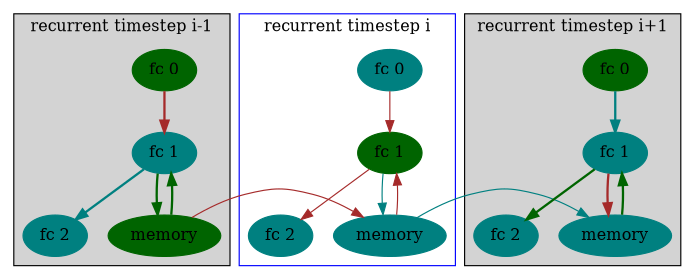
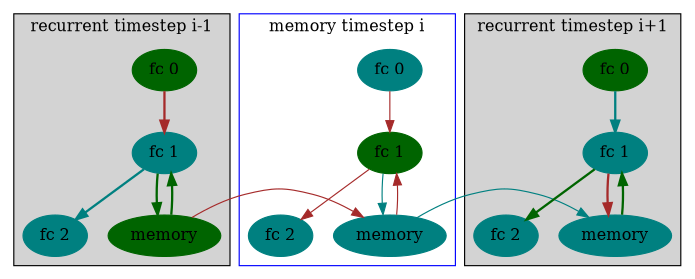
cluster "recurrent timestep i": label "recurrent timestep i" -> "memory timestep i"
